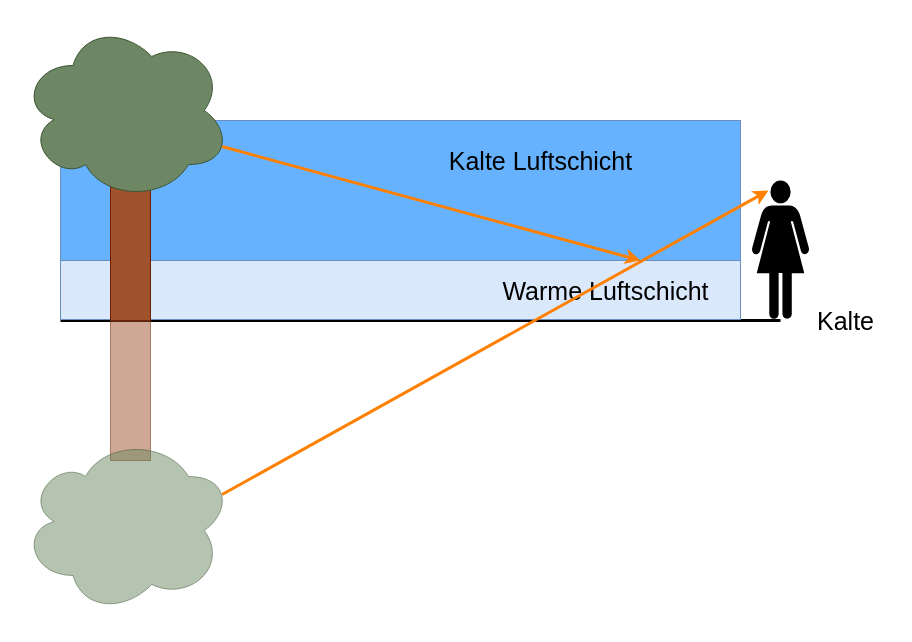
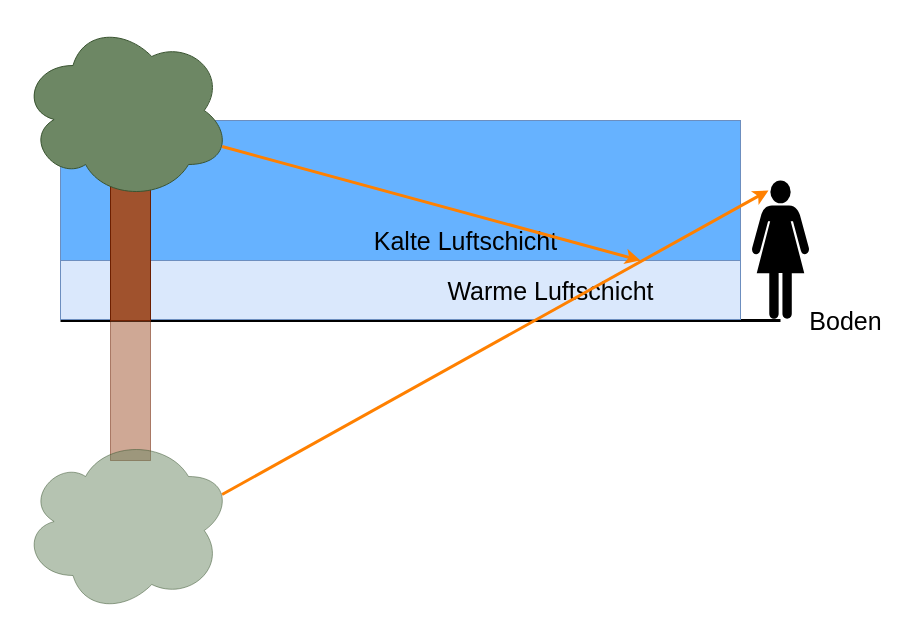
node "Kalte Luftschicht": moved (541, 161) -> (466, 241)
node "Warme Luftschicht": moved (606, 290) -> (551, 290)
node "Kalte": label "Kalte" -> "Boden"
